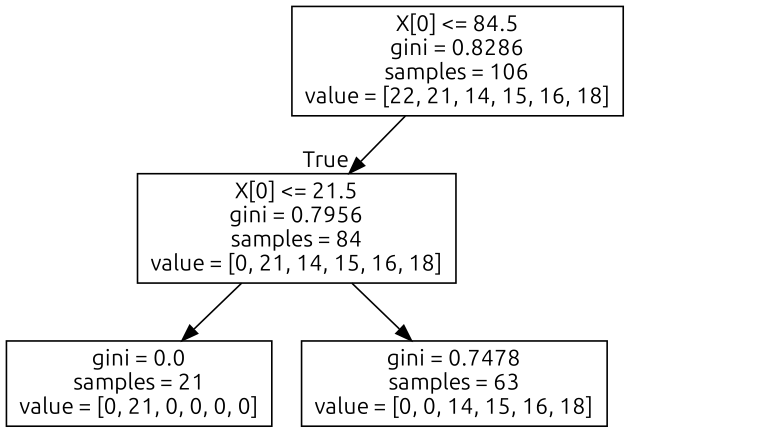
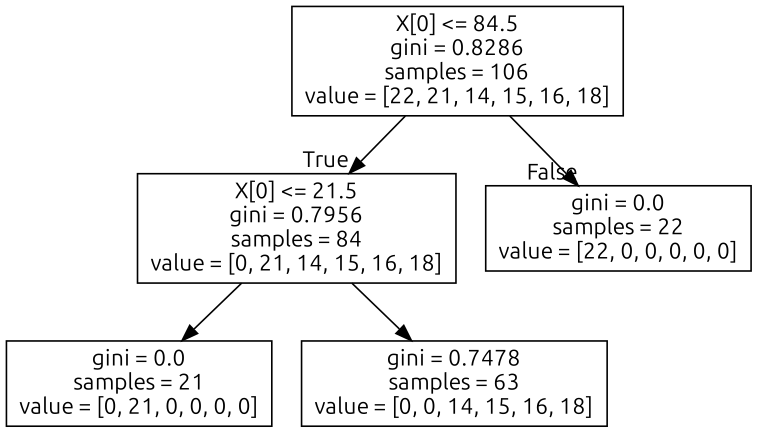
node "gini = 0.0 samples = 22 value = [22, 0, 0, 0, 0, 0]": added
